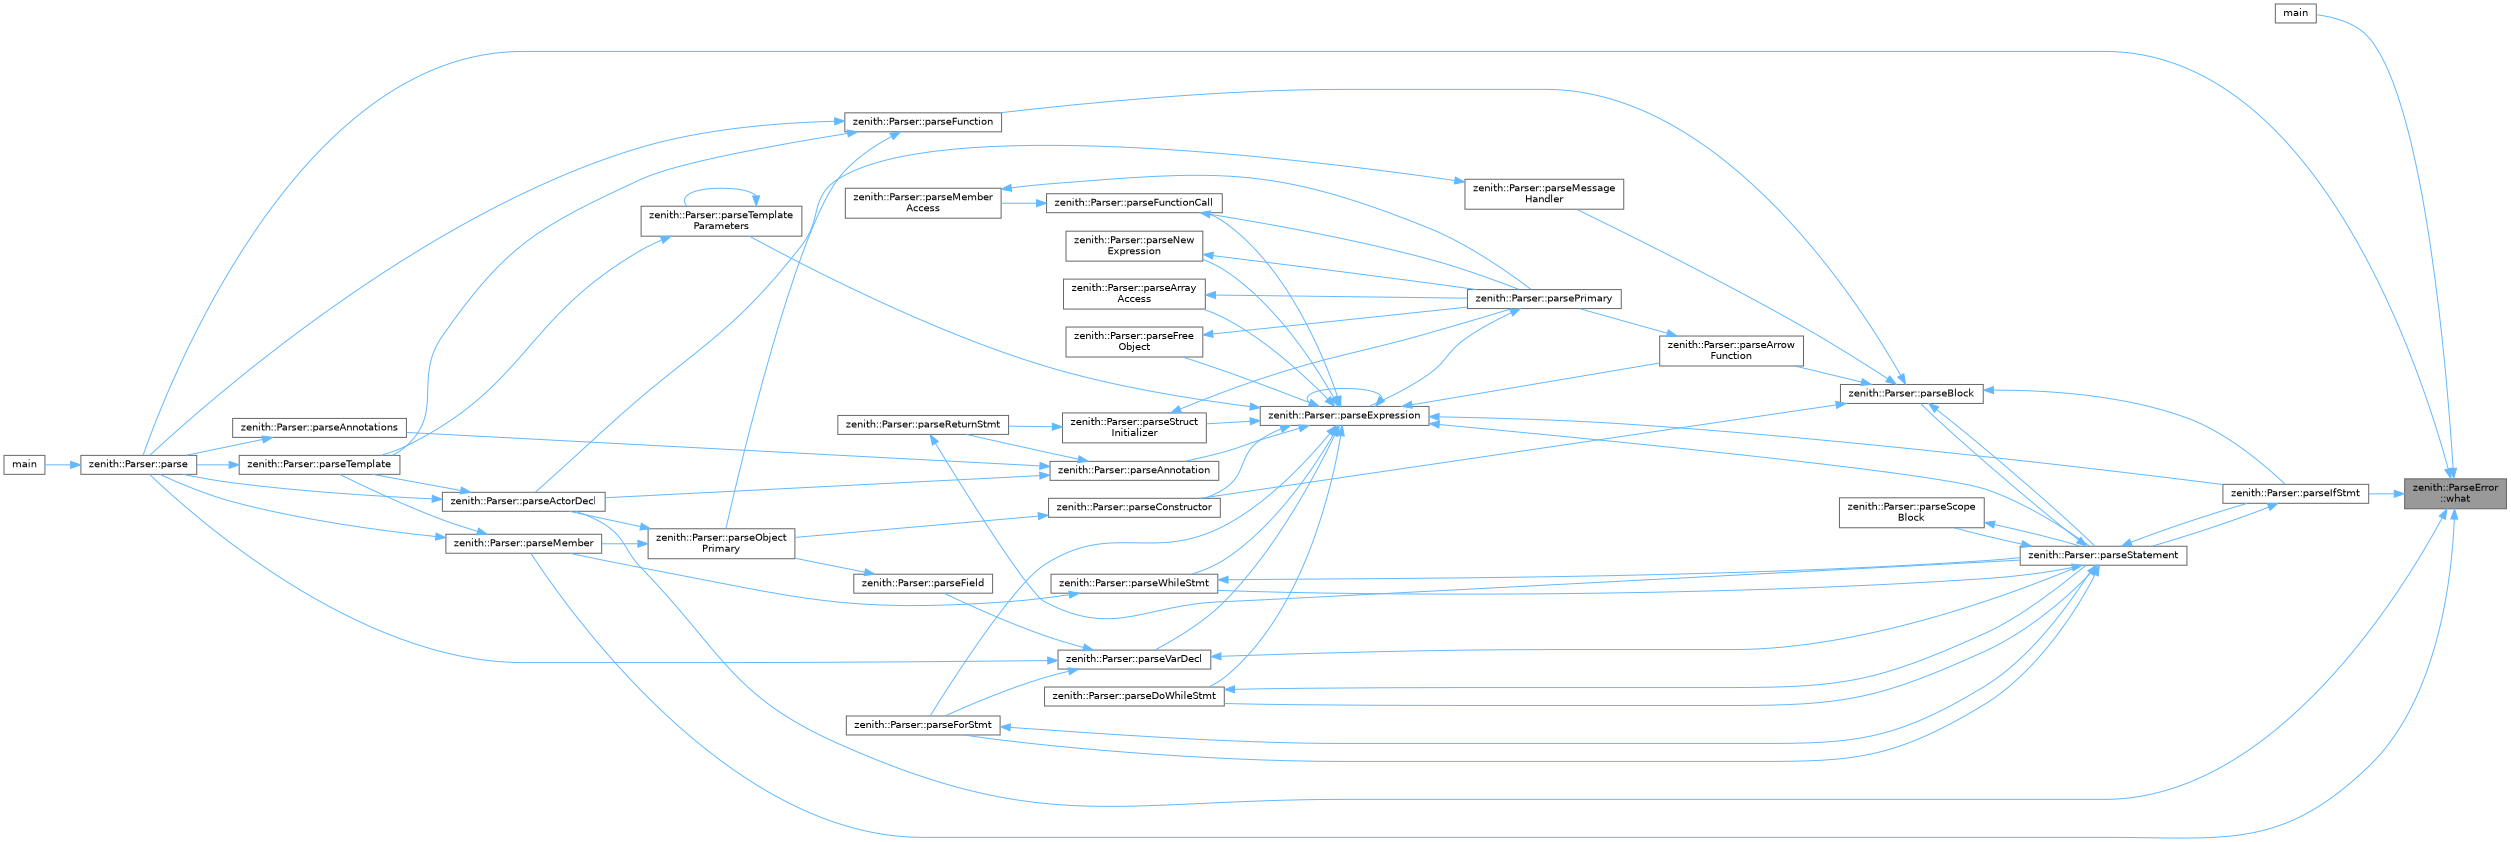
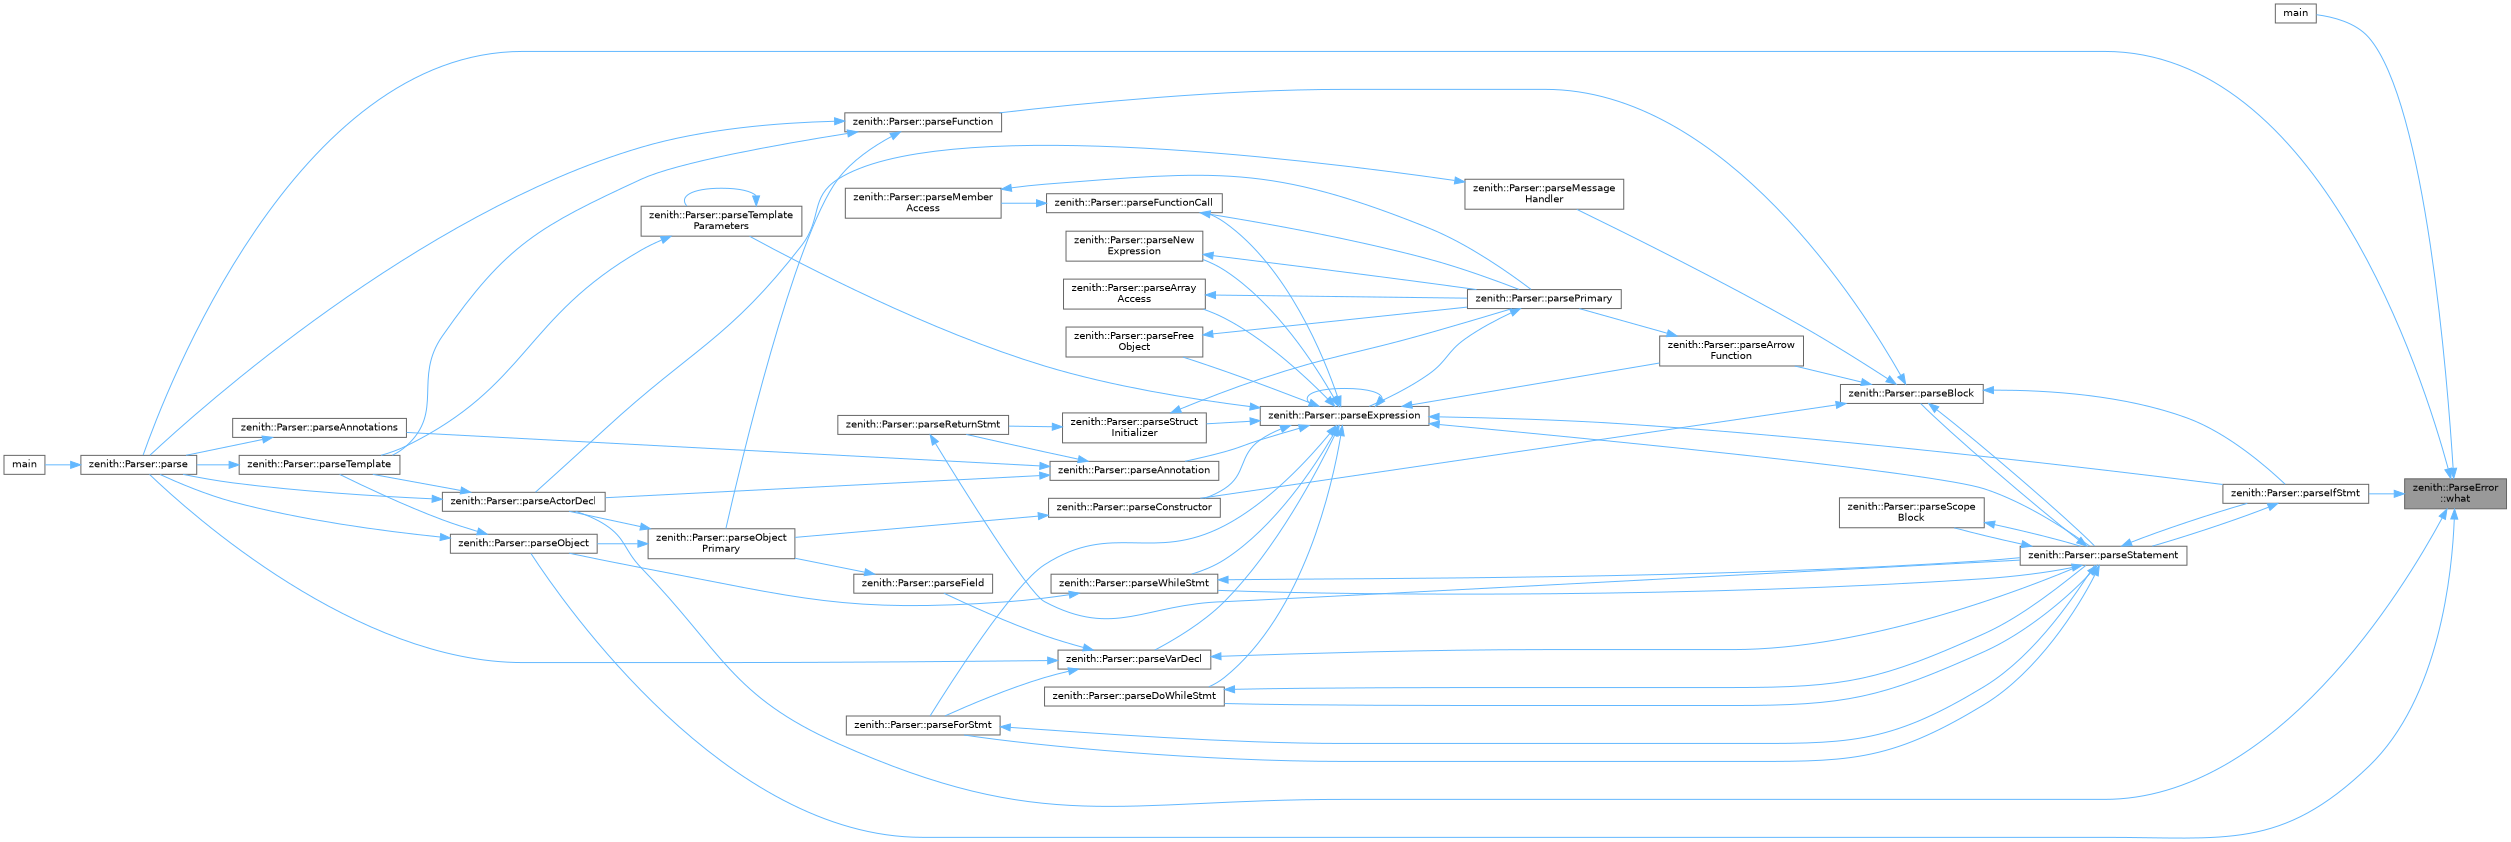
node "zenith::Parser::parseMember": label "zenith::Parser::parseMember" -> "zenith::Parser::parseObject"
